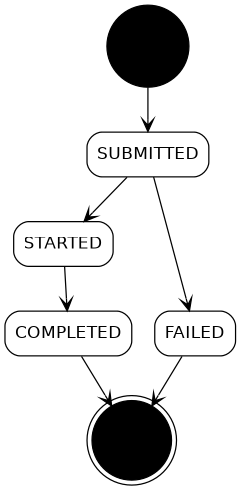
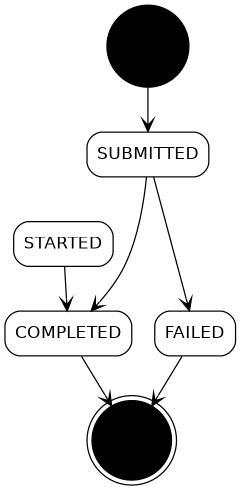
edge "SUBMITTED" -> "STARTED": now "SUBMITTED" -> "COMPLETED"
